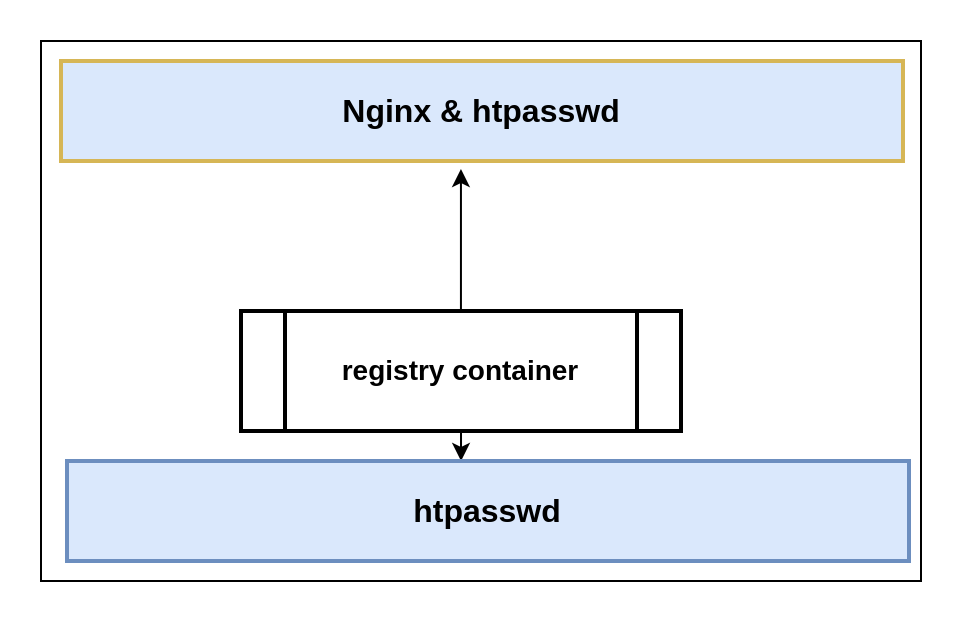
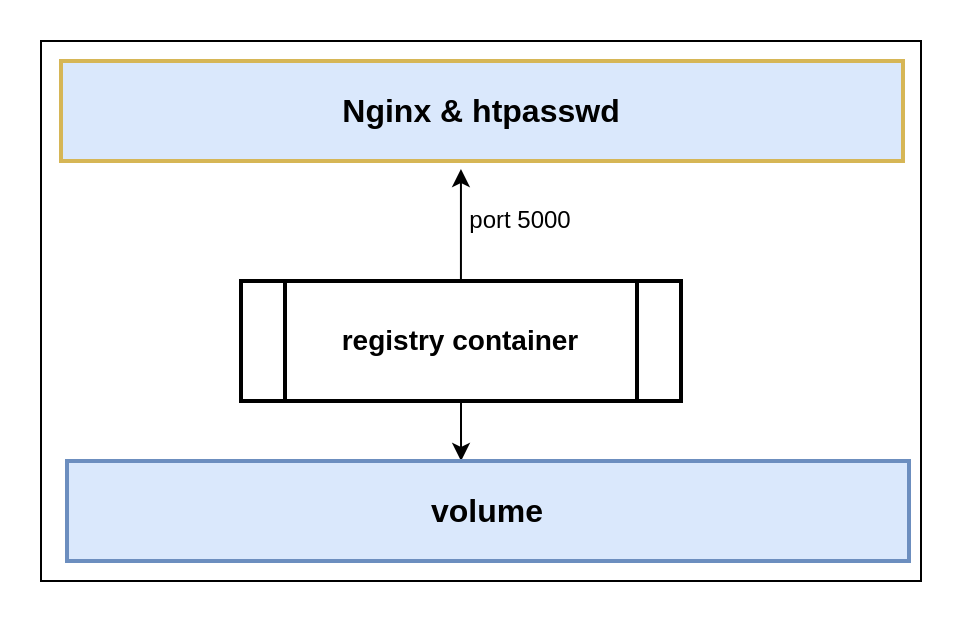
node "port 5000": added
node "registry container": moved (461, 371) -> (461, 341)
node "htpasswd": label "htpasswd" -> "volume"
